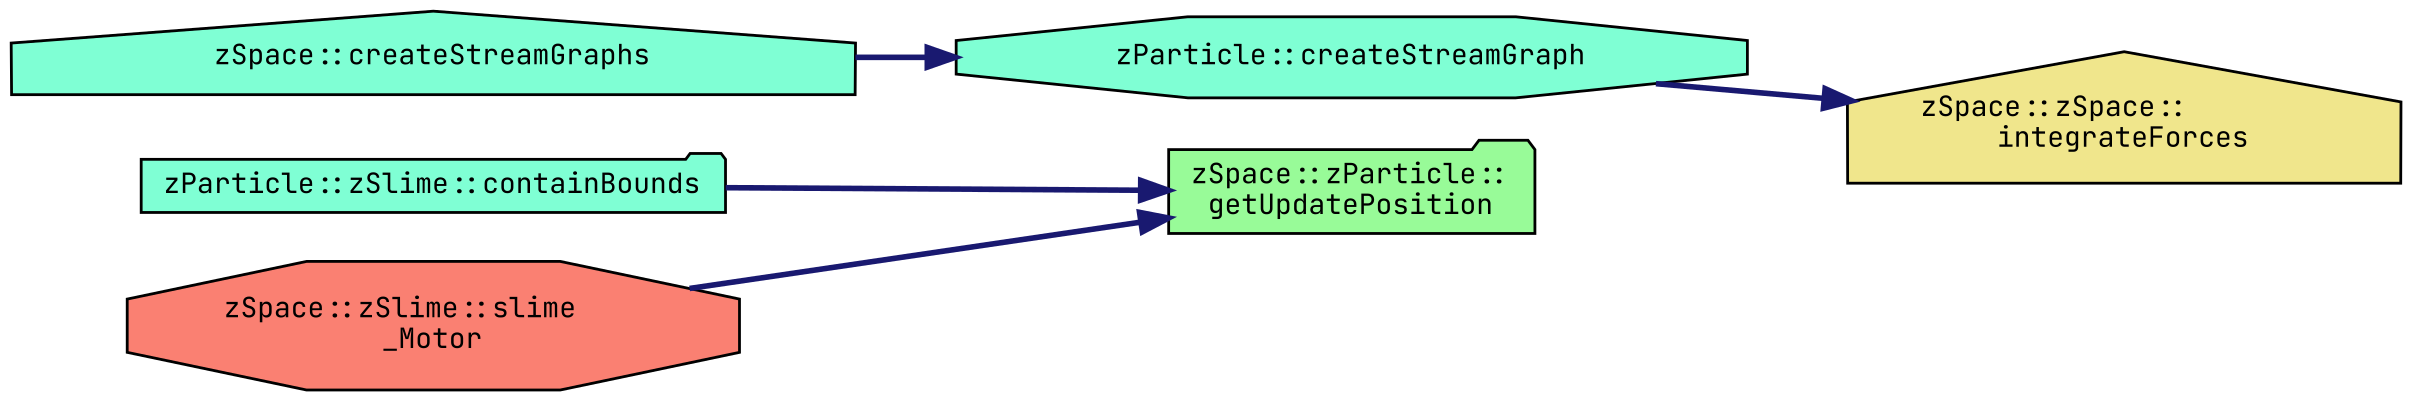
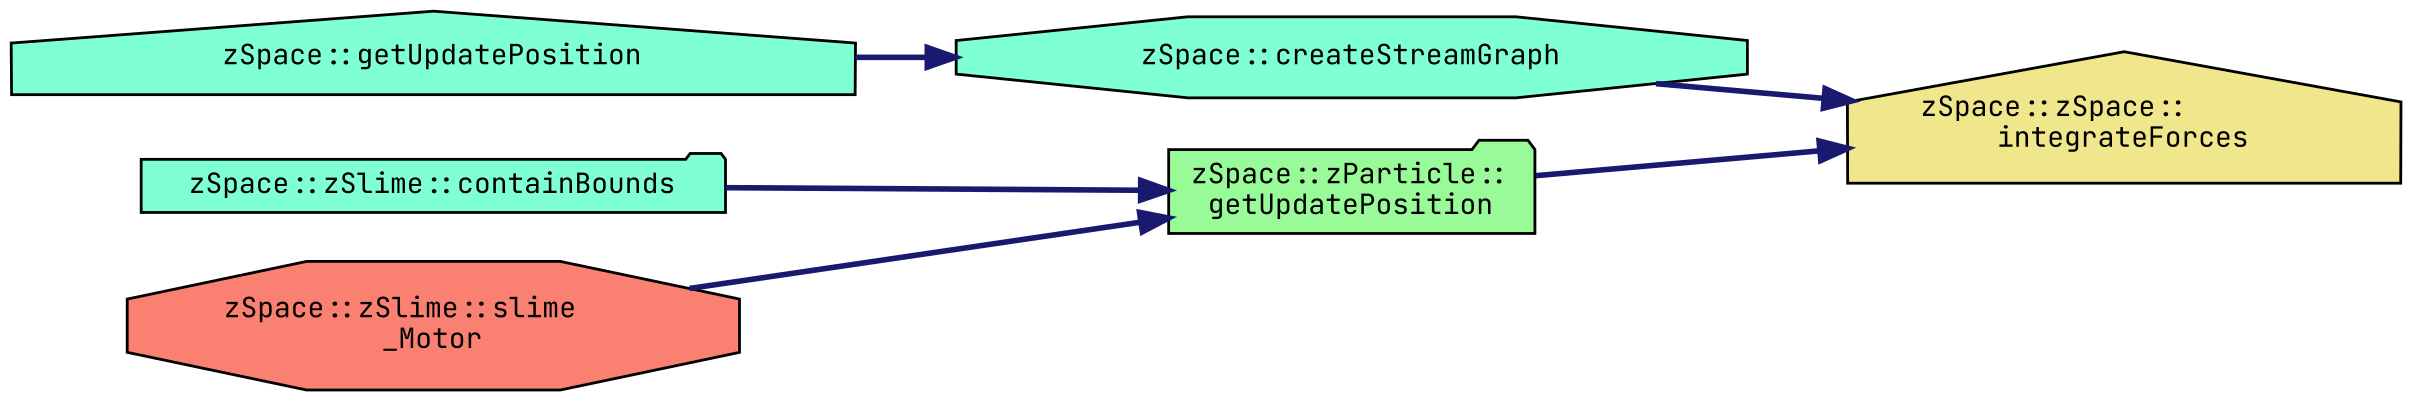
node "zSpace::createStreamGraphs": label "zSpace::createStreamGraphs" -> "zSpace::getUpdatePosition"
node "zParticle::createStreamGraph": label "zParticle::createStreamGraph" -> "zSpace::createStreamGraph"
edge "zSpace::zParticle:: getUpdatePosition" -> "zSpace::zSpace:: integrateForces": added
node "zParticle::zSlime::containBounds": label "zParticle::zSlime::containBounds" -> "zSpace::zSlime::containBounds"
